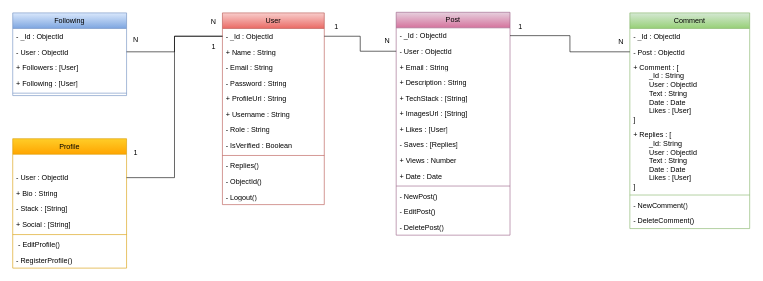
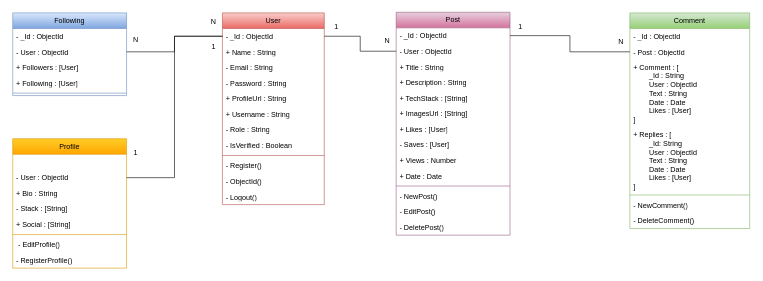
node "+ Email : String": label "+ Email : String" -> "+ Title : String"
node "- Saves : [Replies]": label "- Saves : [Replies]" -> "- Saves : [User]"
node "- Replies()": label "- Replies()" -> "- Register()"
